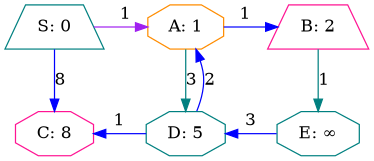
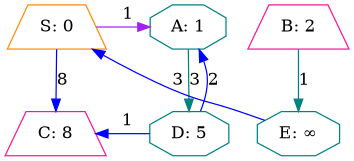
node "S: 0": color teal -> darkorange
node "A: 1": color darkorange -> teal
edge "A: 1" -> "B: 2": removed, label "1"
node "C: 8": shape octagon -> trapezium
edge "E: ∞" -> "D: 5": now "E: ∞" -> "S: 0"
